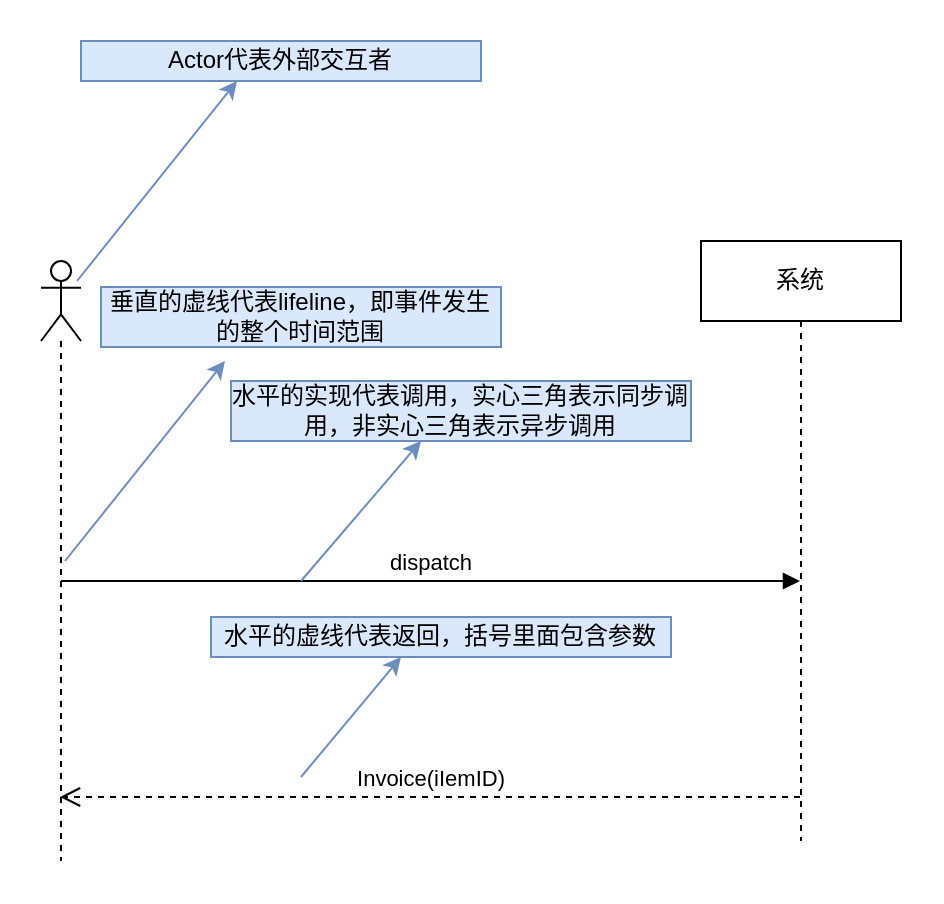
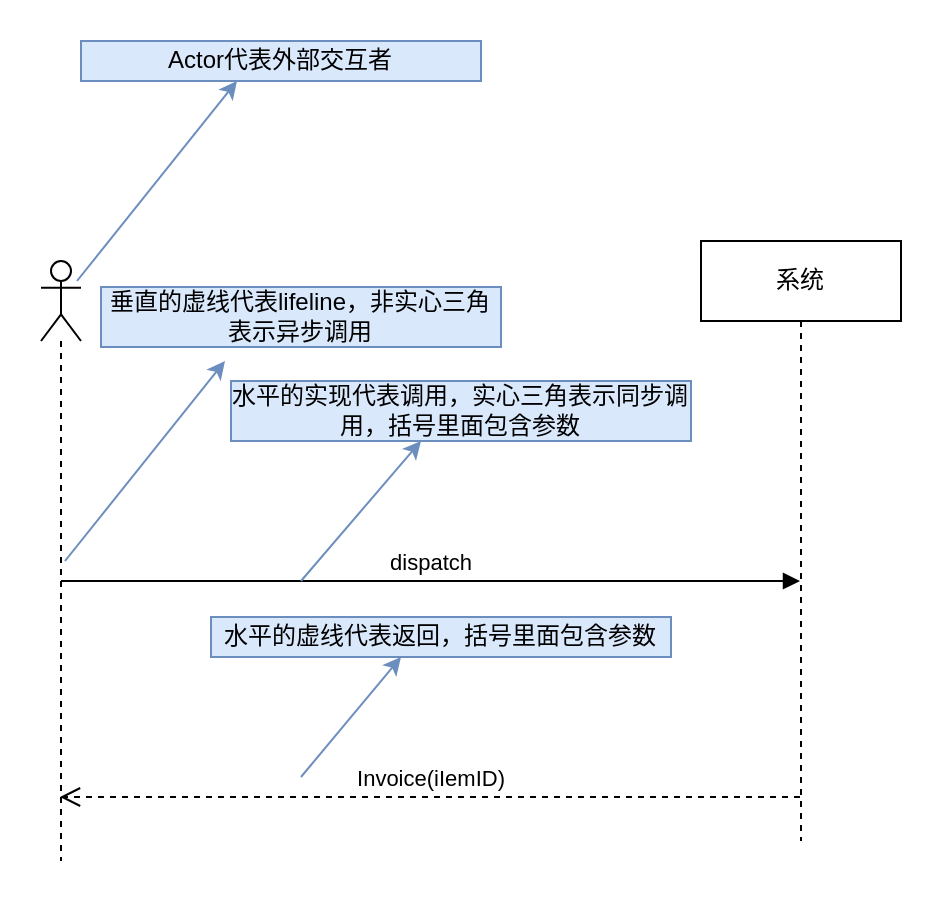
node "垂直的虚线代表lifeline，即事件发生的整个时间范围": label "垂直的虚线代表lifeline，即事件发生的整个时间范围" -> "垂直的虚线代表lifeline，非实心三角表示异步调用"
node "水平的实现代表调用，实心三角表示同步调用，非实心三角表示异步调用": label "水平的实现代表调用，实心三角表示同步调用，非实心三角表示异步调用" -> "水平的实现代表调用，实心三角表示同步调用，括号里面包含参数"
